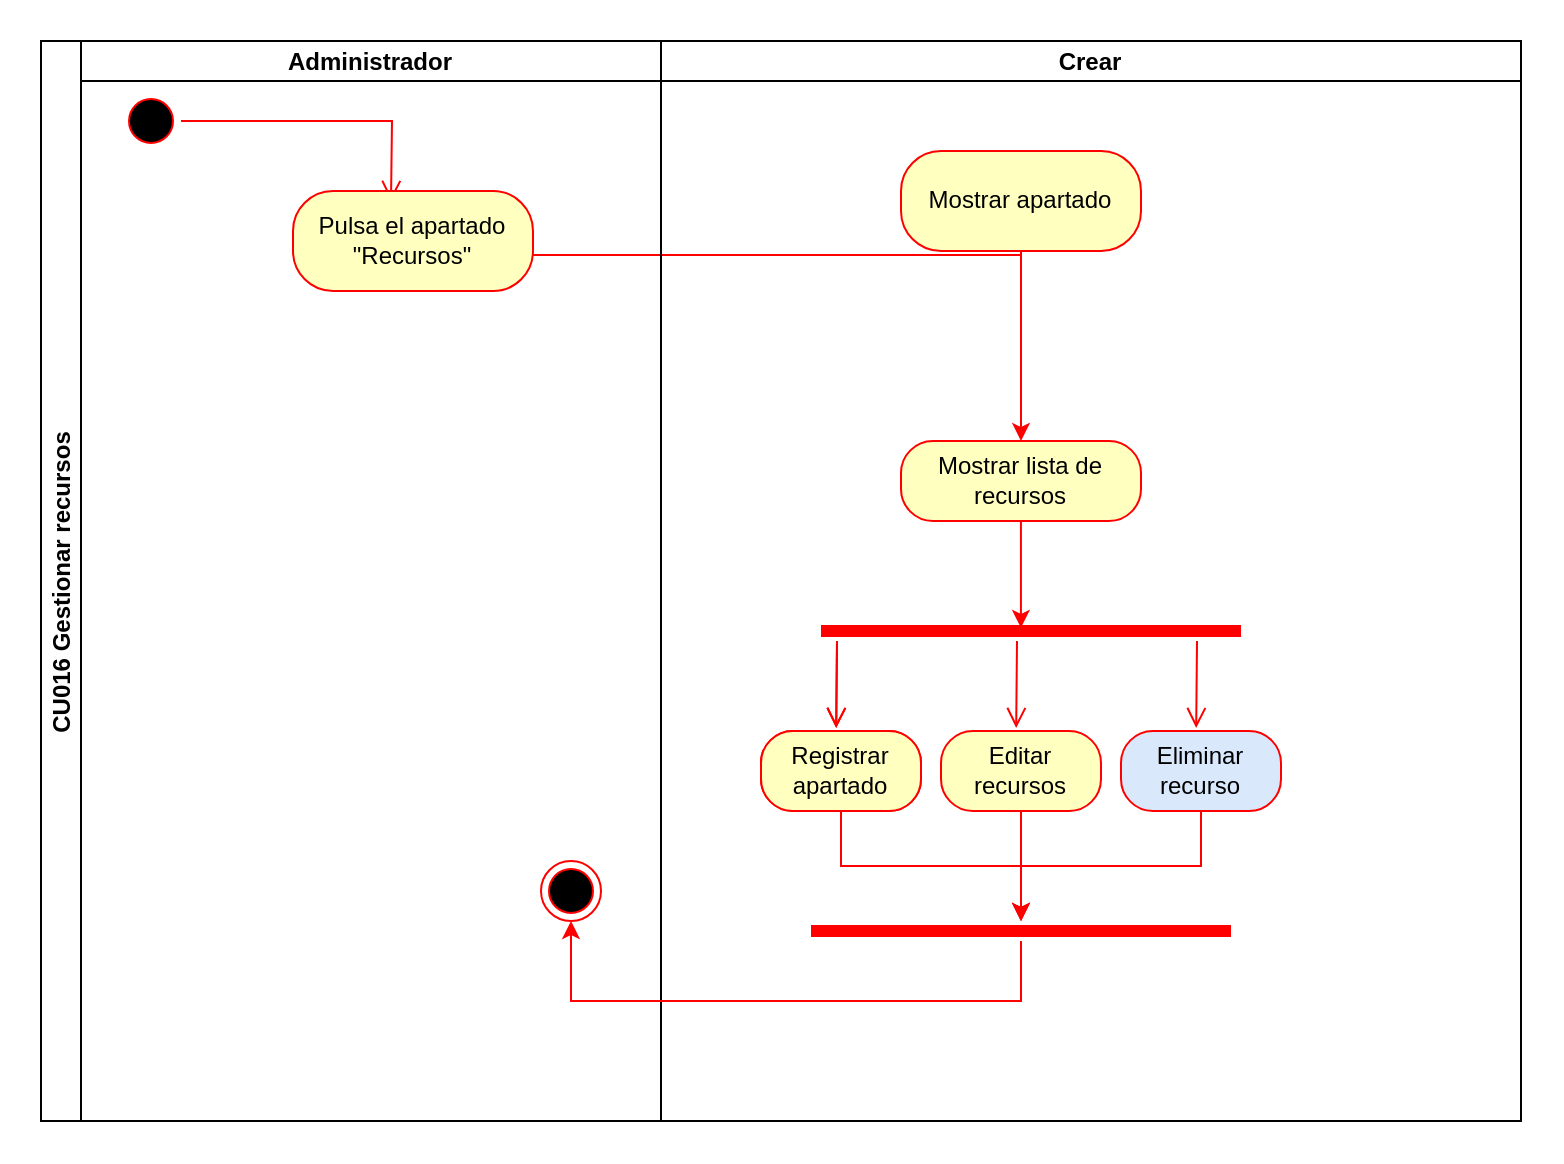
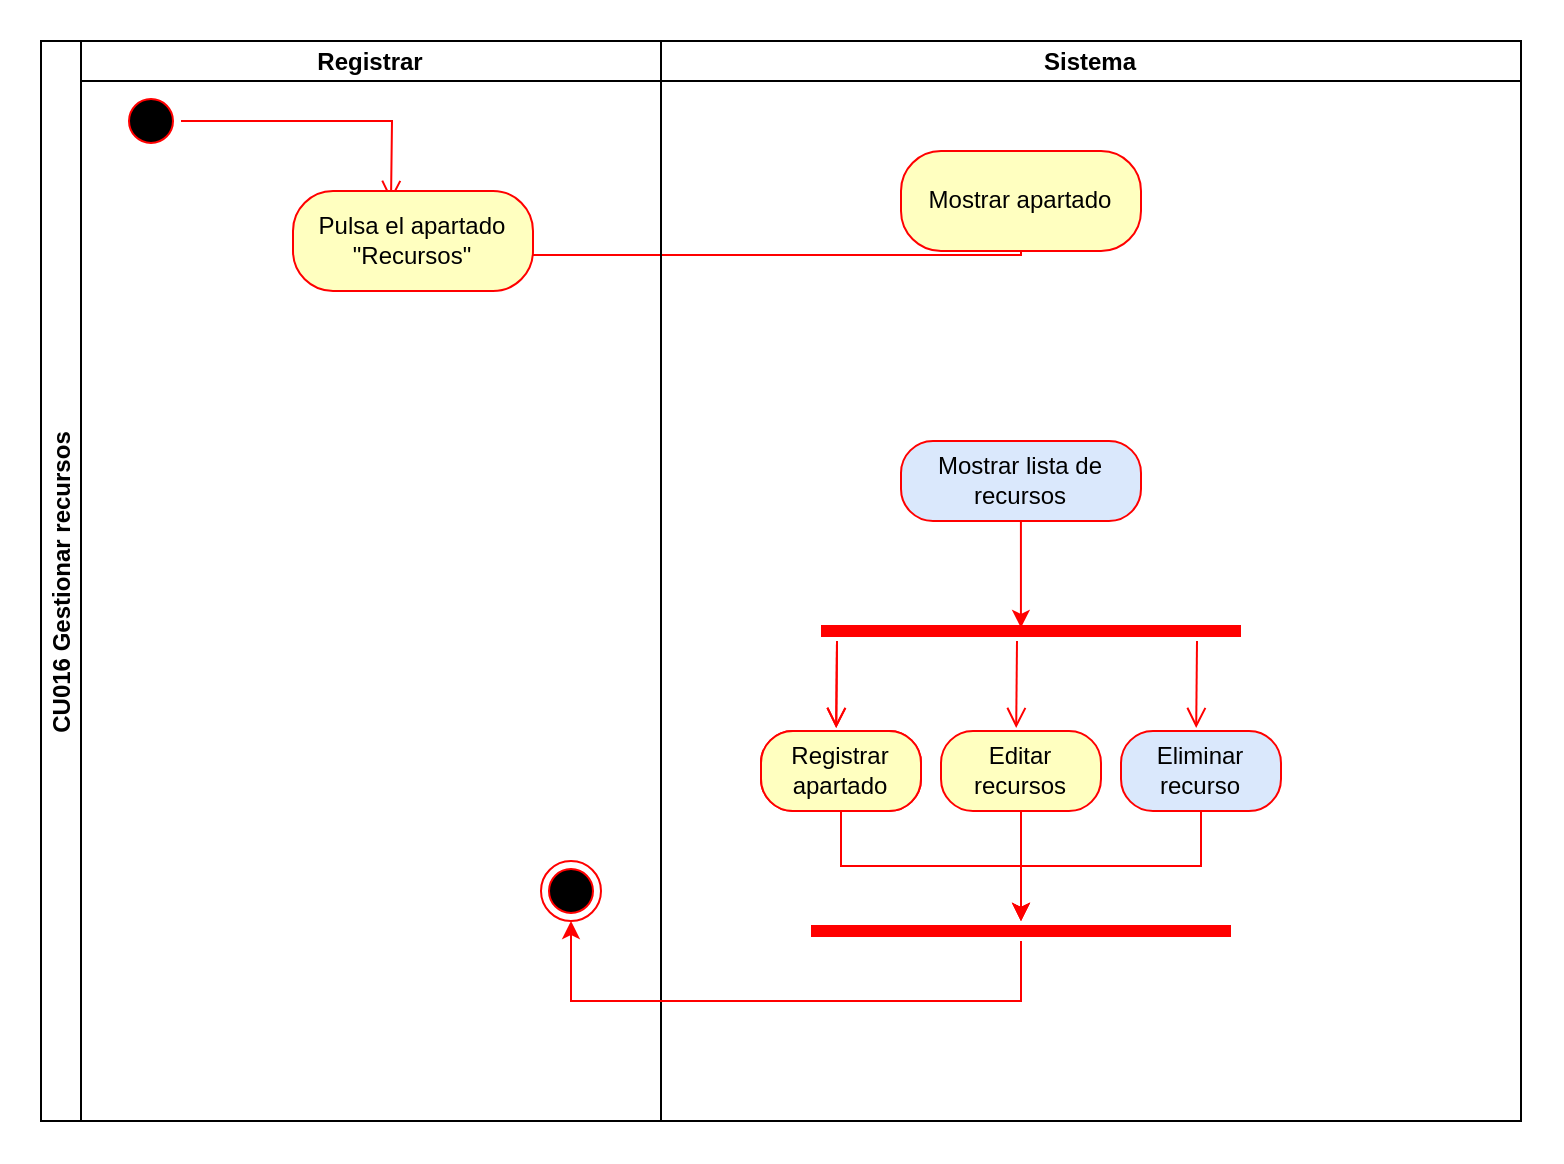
node "Administrador": label "Administrador" -> "Registrar"
node "Crear": label "Crear" -> "Sistema"
edge "Mostrar apartado" -> "Mostrar lista de recursos": removed
node "Mostrar lista de recursos": fillcolor #ffffc0 -> #dae8fc
